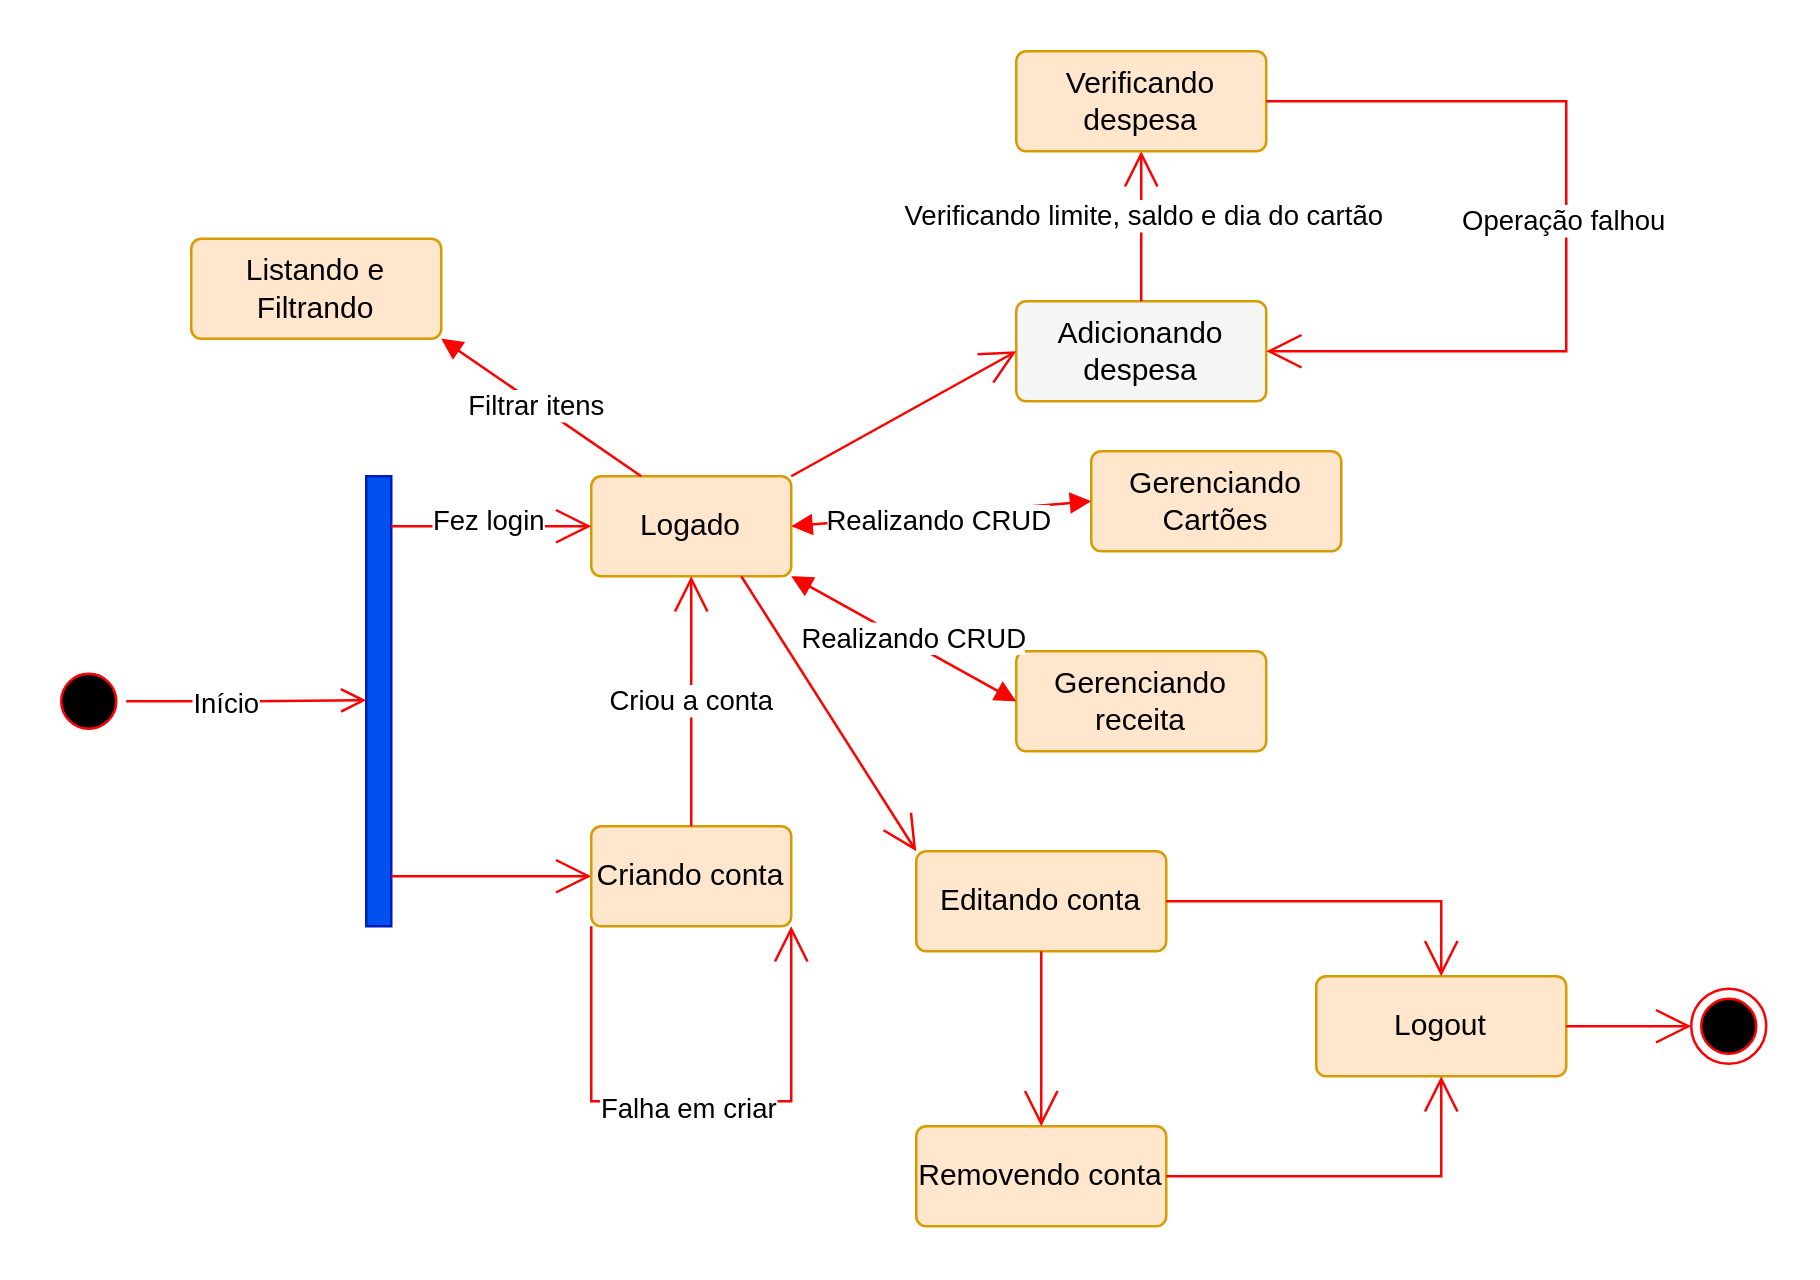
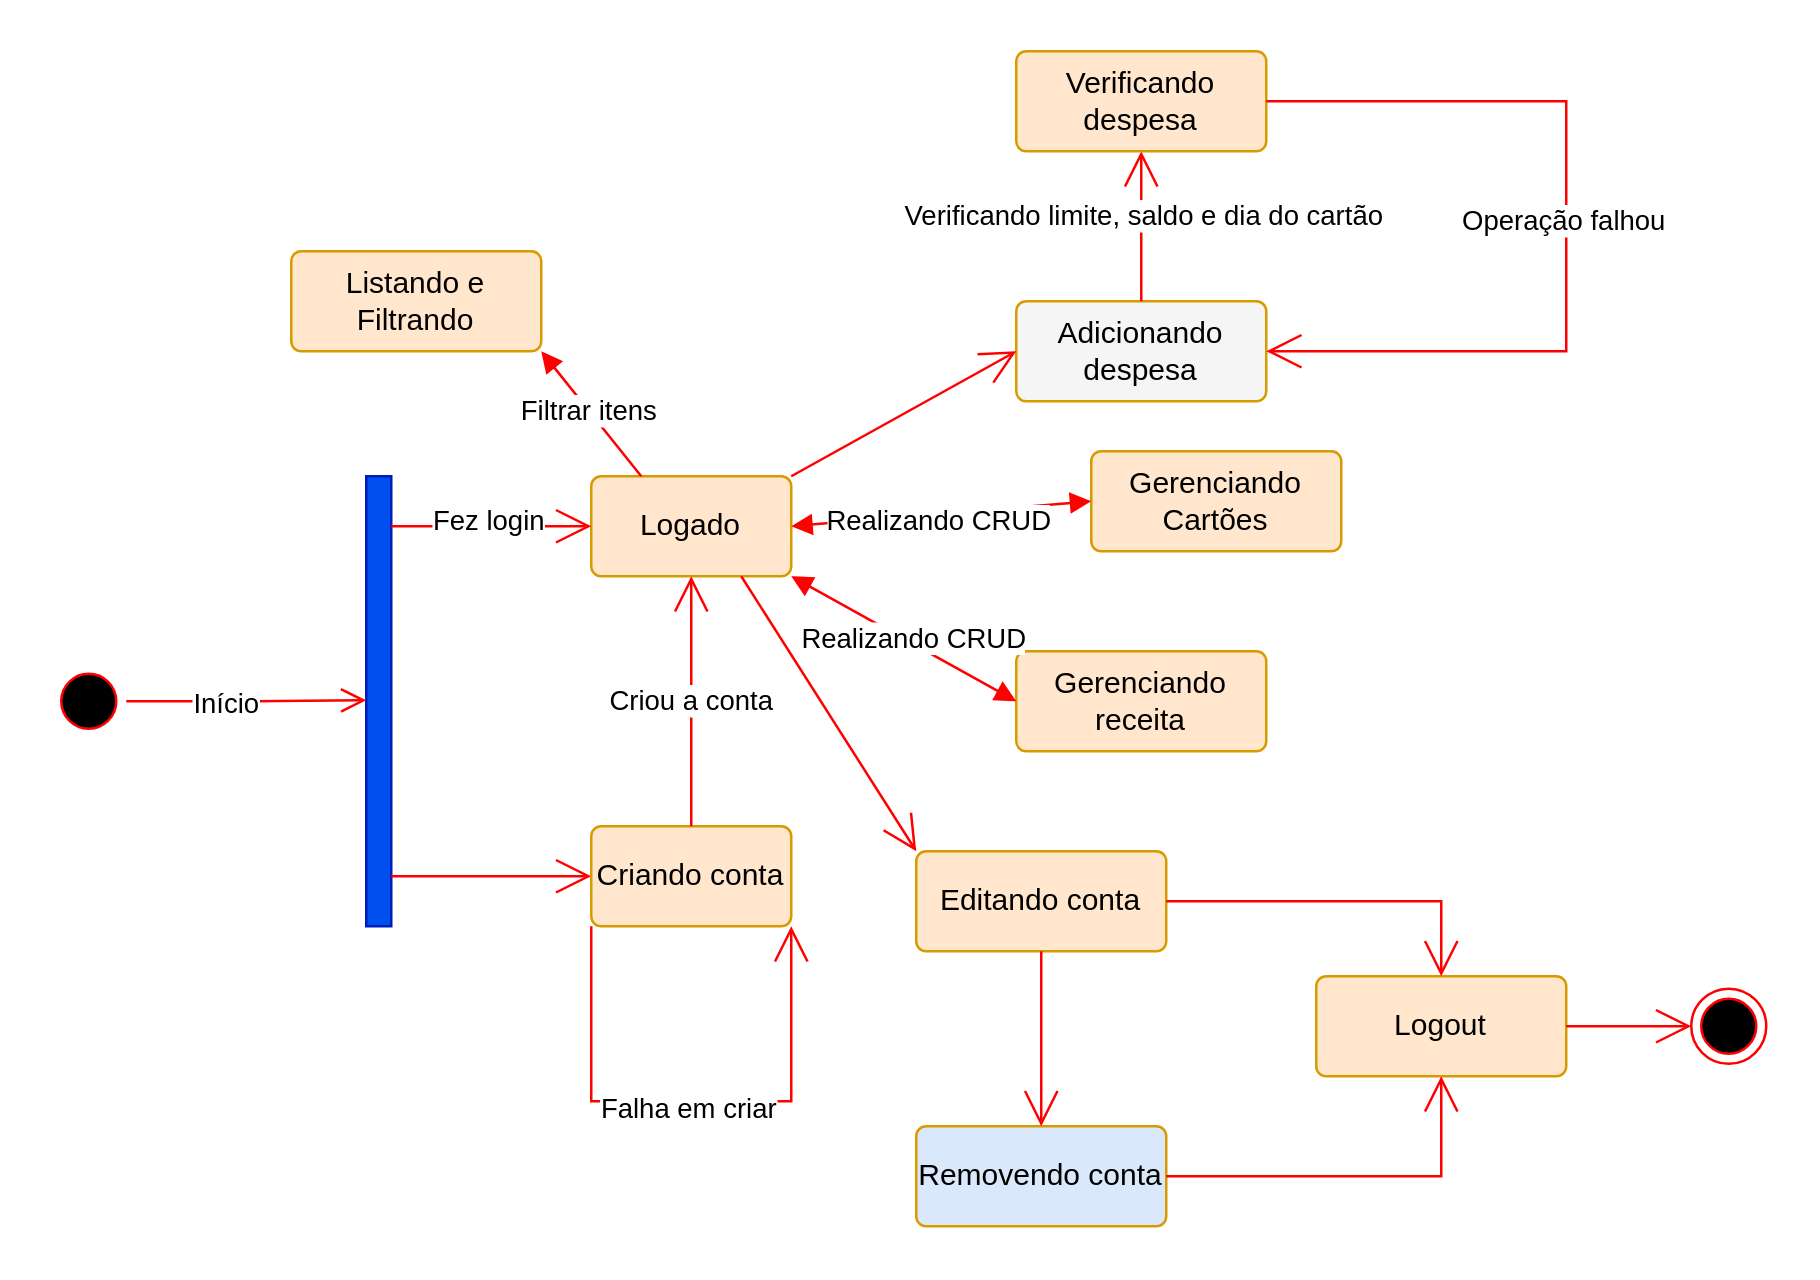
node "Listando e Filtrando": moved (316, 289) -> (416, 301)
node "Removendo conta": fillcolor #ffe6cc -> #dae8fc
